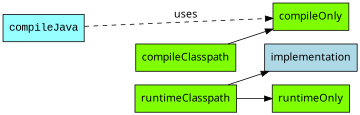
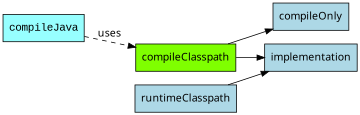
node "compileOnly": fillcolor chartreuse -> lightblue
edge "compileJava" -> "compileOnly": now "compileJava" -> "compileClasspath"
edge "compileClasspath" -> "implementation": added
node "runtimeClasspath": fillcolor chartreuse -> lightblue
node "runtimeOnly": removed
